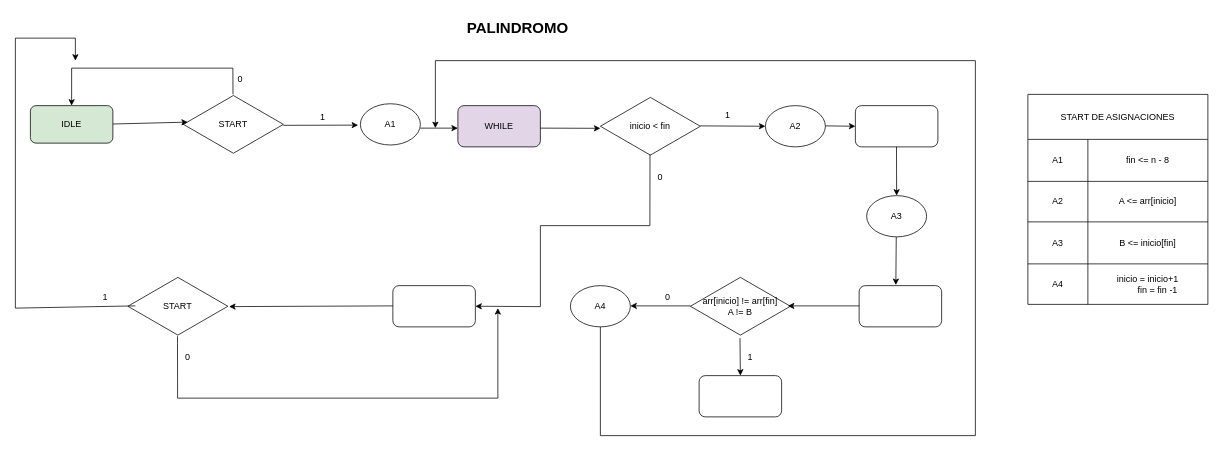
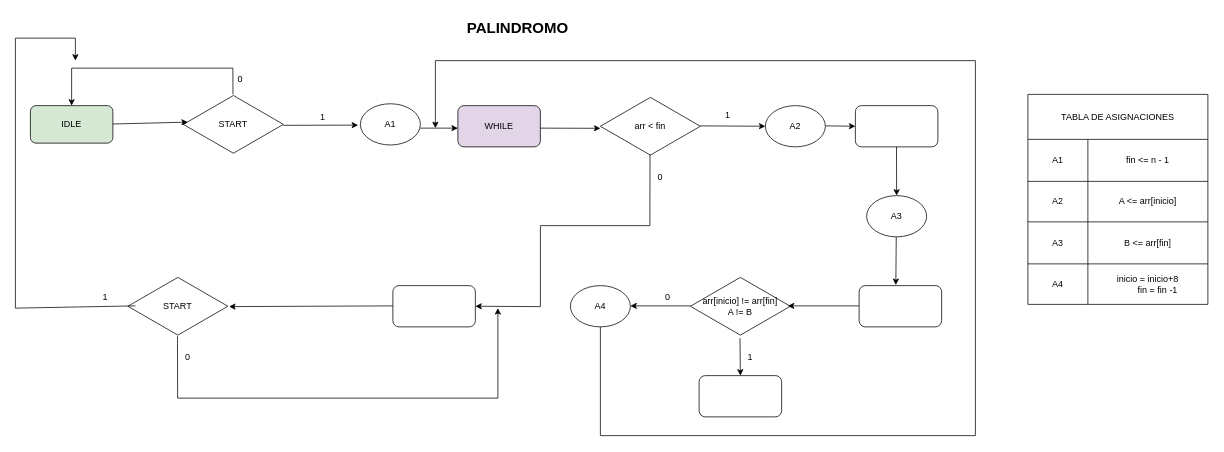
node "START DE ASIGNACIONES": label "START DE ASIGNACIONES" -> "TABLA DE ASIGNACIONES"
node "inicio < fin": label "inicio < fin" -> "arr < fin"
node "fin <= n - 8": label "fin <= n - 8" -> "fin <= n - 1"
node "B <= inicio[fin]": label "B <= inicio[fin]" -> "B <= arr[fin]"
node "inicio = inicio+1 fin = fin -1": label "inicio = inicio+1 fin = fin -1" -> "inicio = inicio+8 fin = fin -1"
